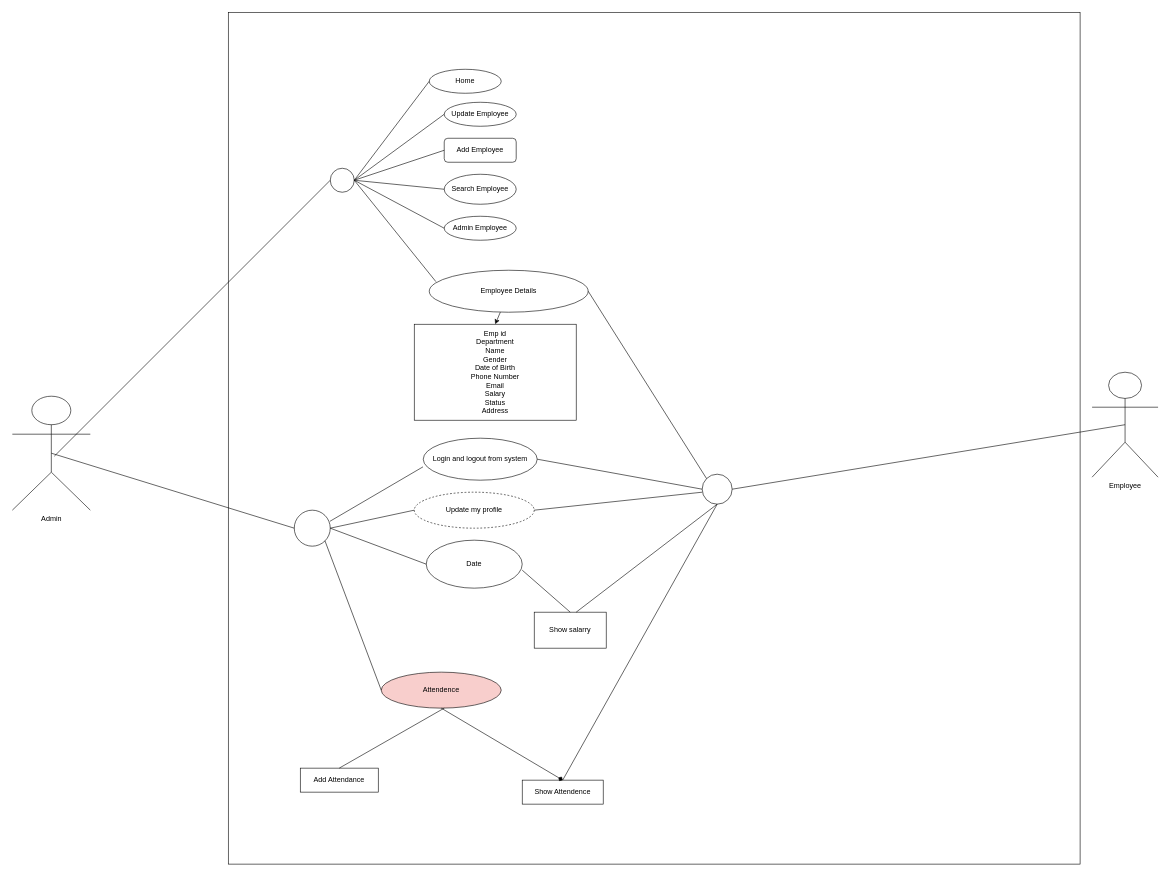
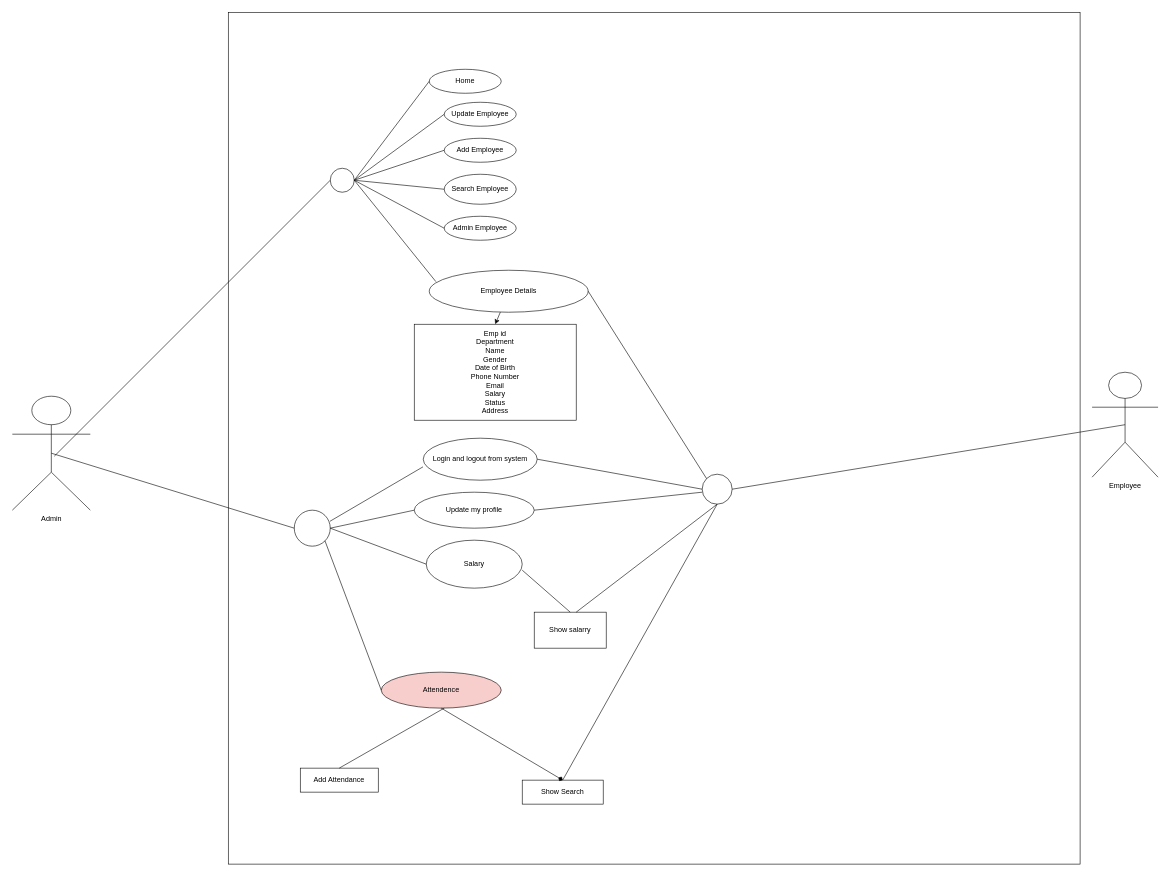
node "Add Employee": shape rounded rectangle -> ellipse
node "Update my profile": style dashed -> solid
node "Date": label "Date" -> "Salary"
node "Show Attendence": label "Show Attendence" -> "Show Search"
